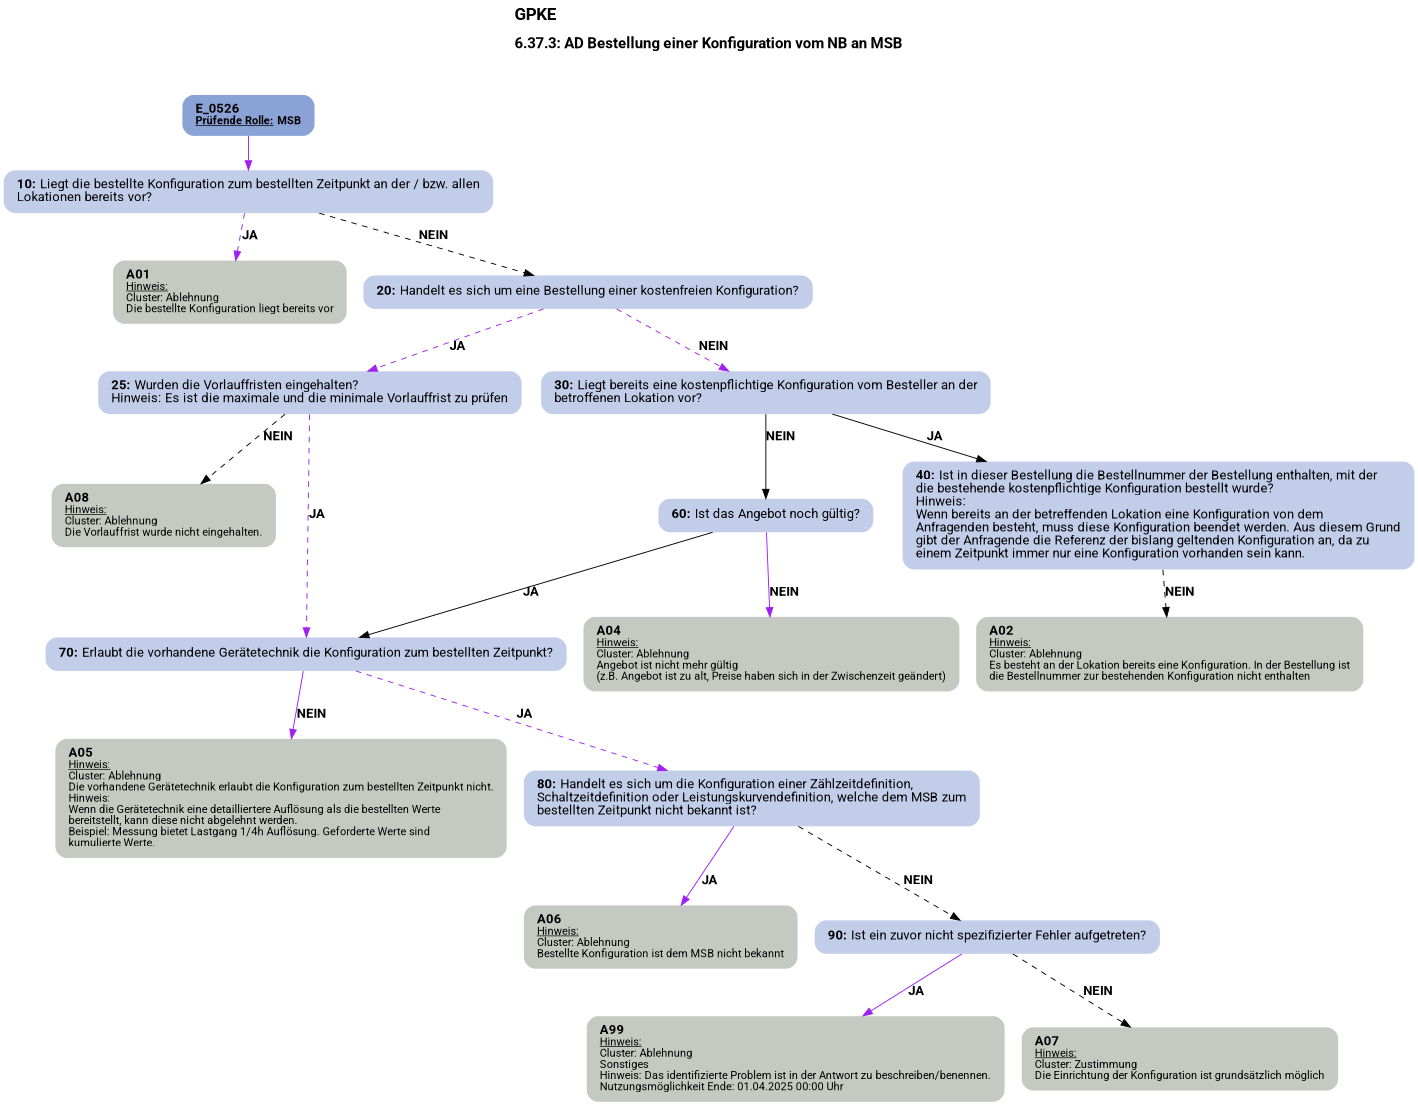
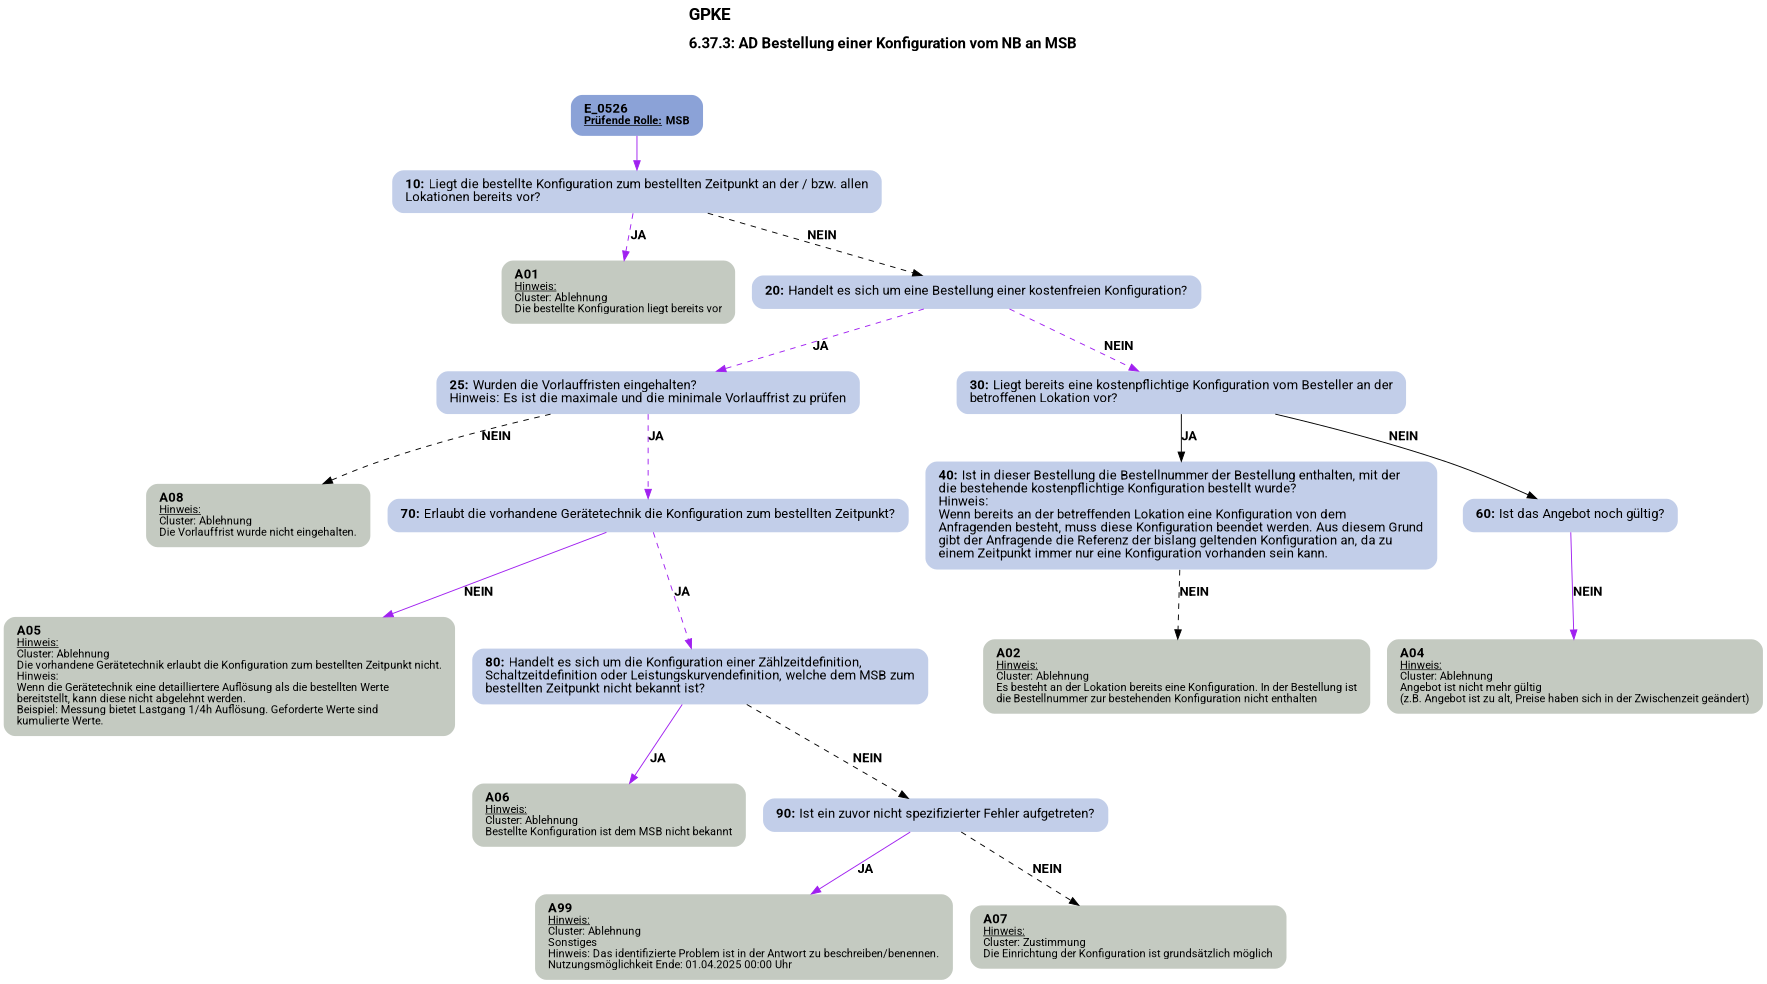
edge "60:" -> "70:": removed, label "JA"
